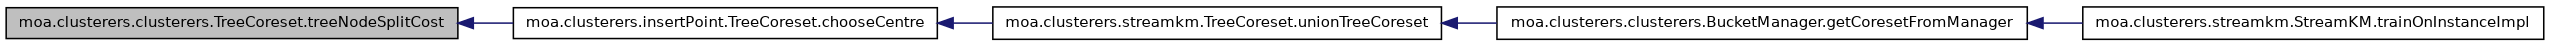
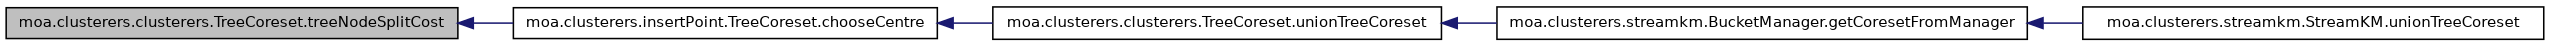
node "moa.clusterers.streamkm.TreeCoreset.unionTreeCoreset": label "moa.clusterers.streamkm.TreeCoreset.unionTreeCoreset" -> "moa.clusterers.clusterers.TreeCoreset.unionTreeCoreset"
node "moa.clusterers.clusterers.BucketManager.getCoresetFromManager": label "moa.clusterers.clusterers.BucketManager.getCoresetFromManager" -> "moa.clusterers.streamkm.BucketManager.getCoresetFromManager"
node "moa.clusterers.streamkm.StreamKM.trainOnInstanceImpl": label "moa.clusterers.streamkm.StreamKM.trainOnInstanceImpl" -> "moa.clusterers.streamkm.StreamKM.unionTreeCoreset"
